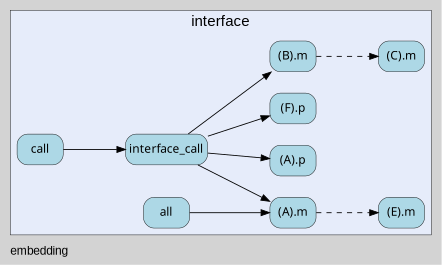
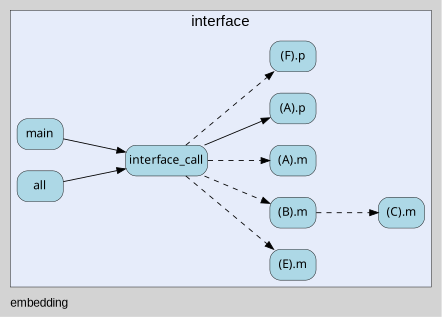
edge "interface_call" -> "(B).m": style solid -> dashed
edge "interface_call" -> "(F).p": style solid -> dashed
node "call": label "call" -> "main"
edge "interface_call" -> "(A).m": style solid -> dashed
edge "all" -> "(A).m": now "all" -> "interface_call"
edge "(A).m" -> "(E).m": now "interface_call" -> "(E).m"
